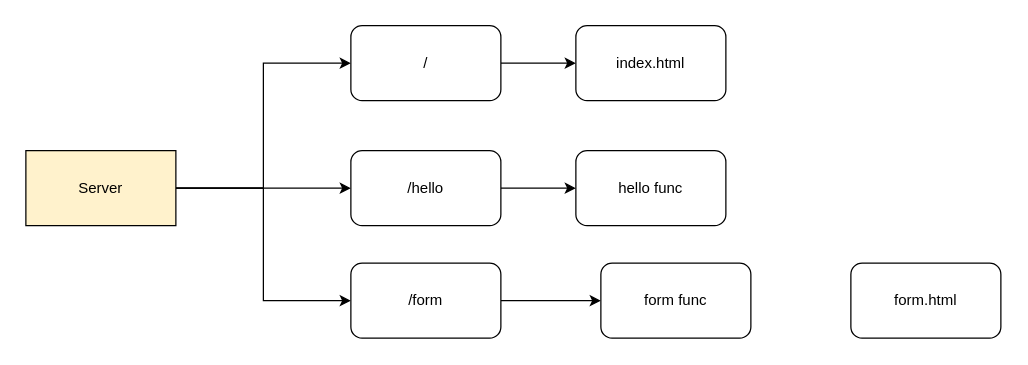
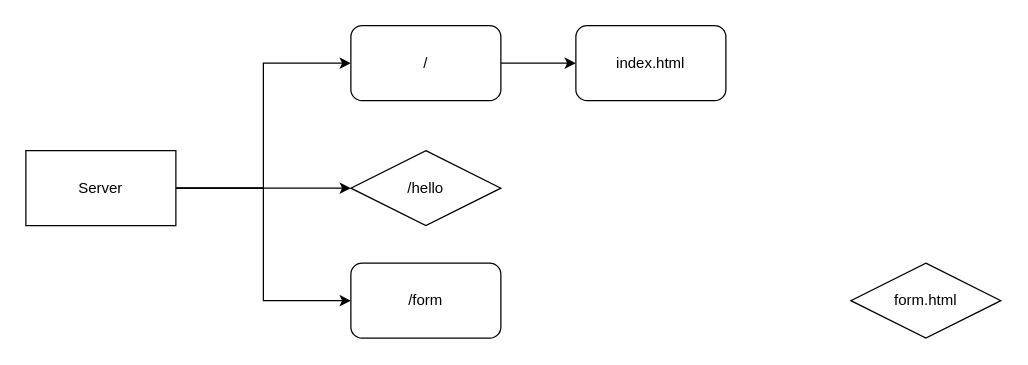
node "Server": fillcolor #fff2cc -> #ffffff
node "/hello": shape rounded rectangle -> diamond
edge "/hello" -> "hello func": removed
node "hello func": removed
edge "/form" -> "form func": removed
node "form func": removed
node "form.html": shape rounded rectangle -> diamond
